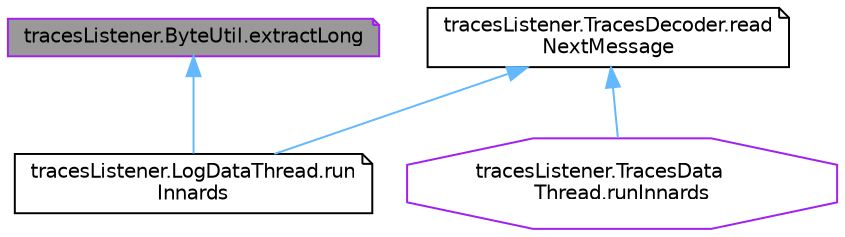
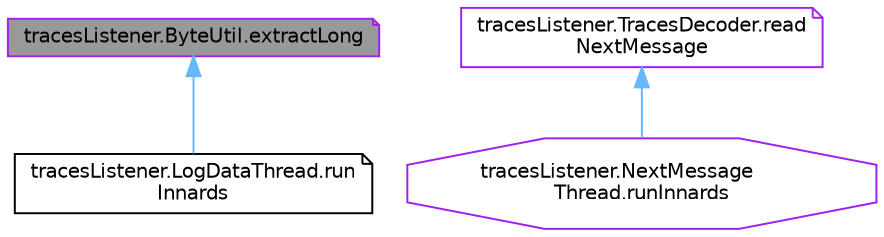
node "tracesListener.TracesDecoder.read NextMessage": color black -> purple
edge "tracesListener.LogDataThread.run Innards" -> "tracesListener.TracesDecoder.read NextMessage": removed
node "tracesListener.TracesData Thread.runInnards": label "tracesListener.TracesData Thread.runInnards" -> "tracesListener.NextMessage Thread.runInnards"
